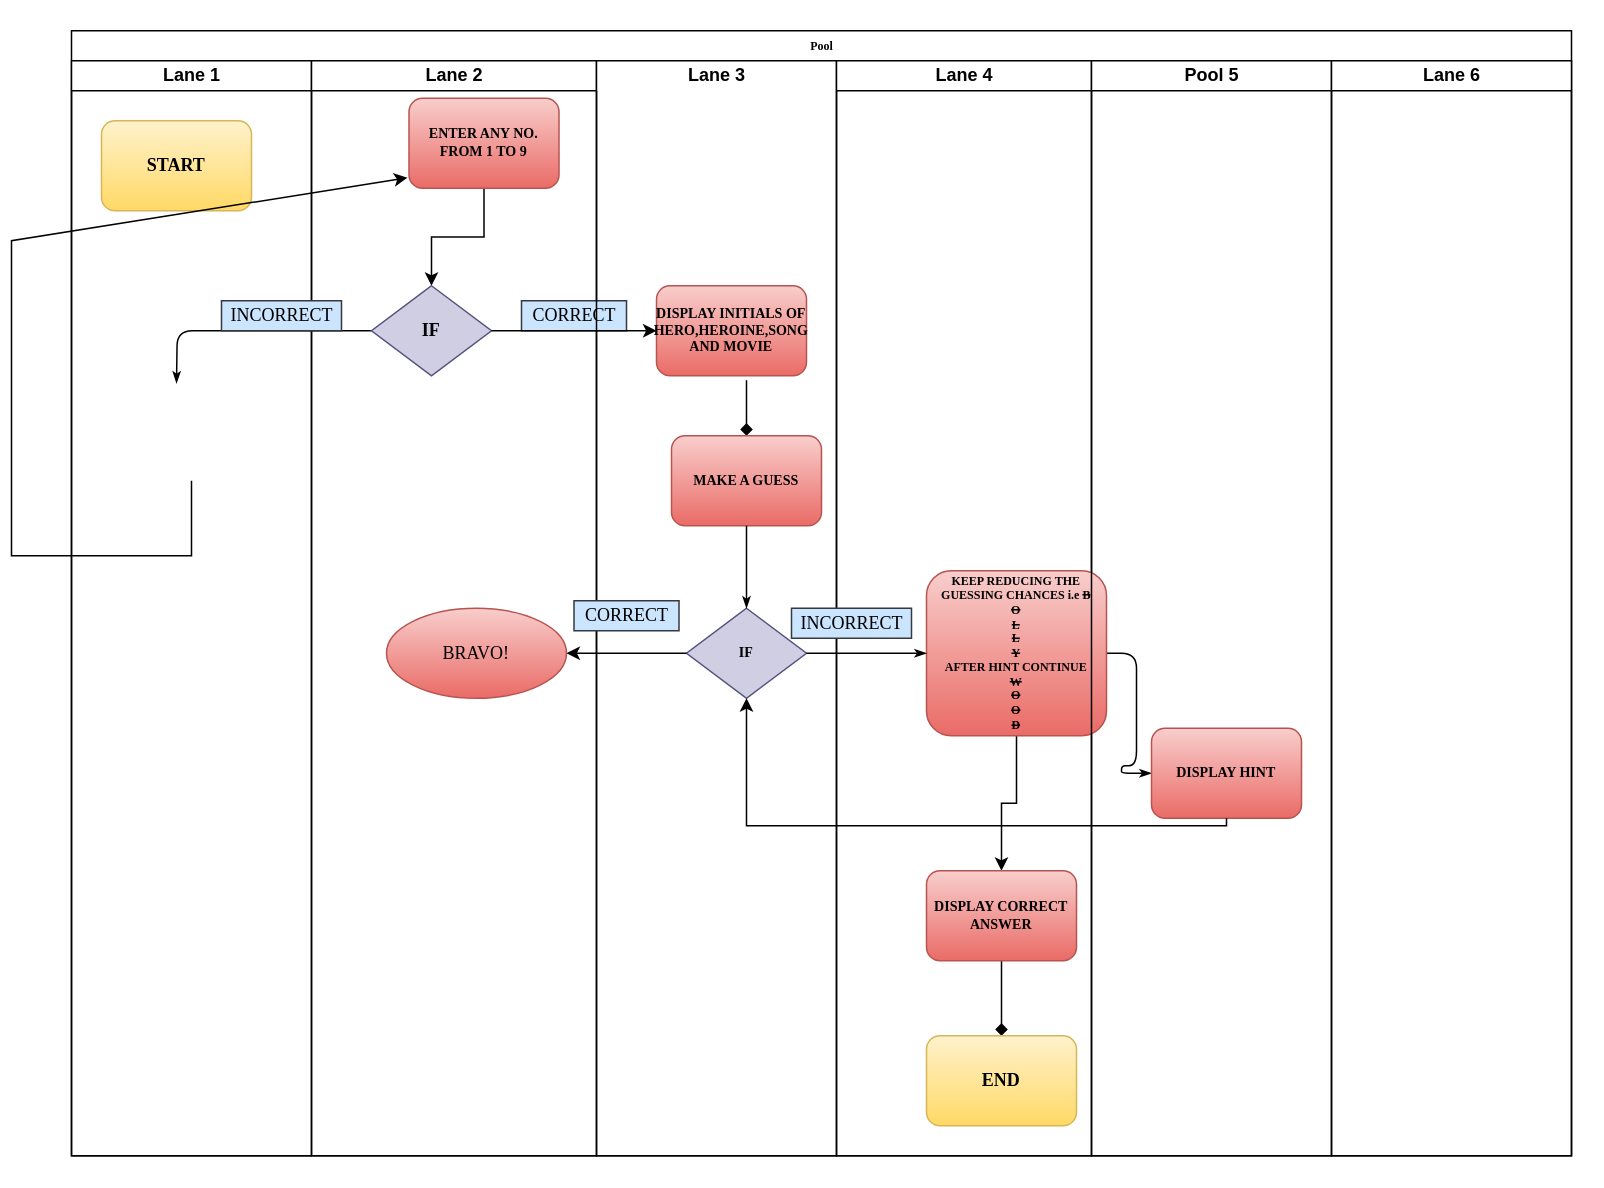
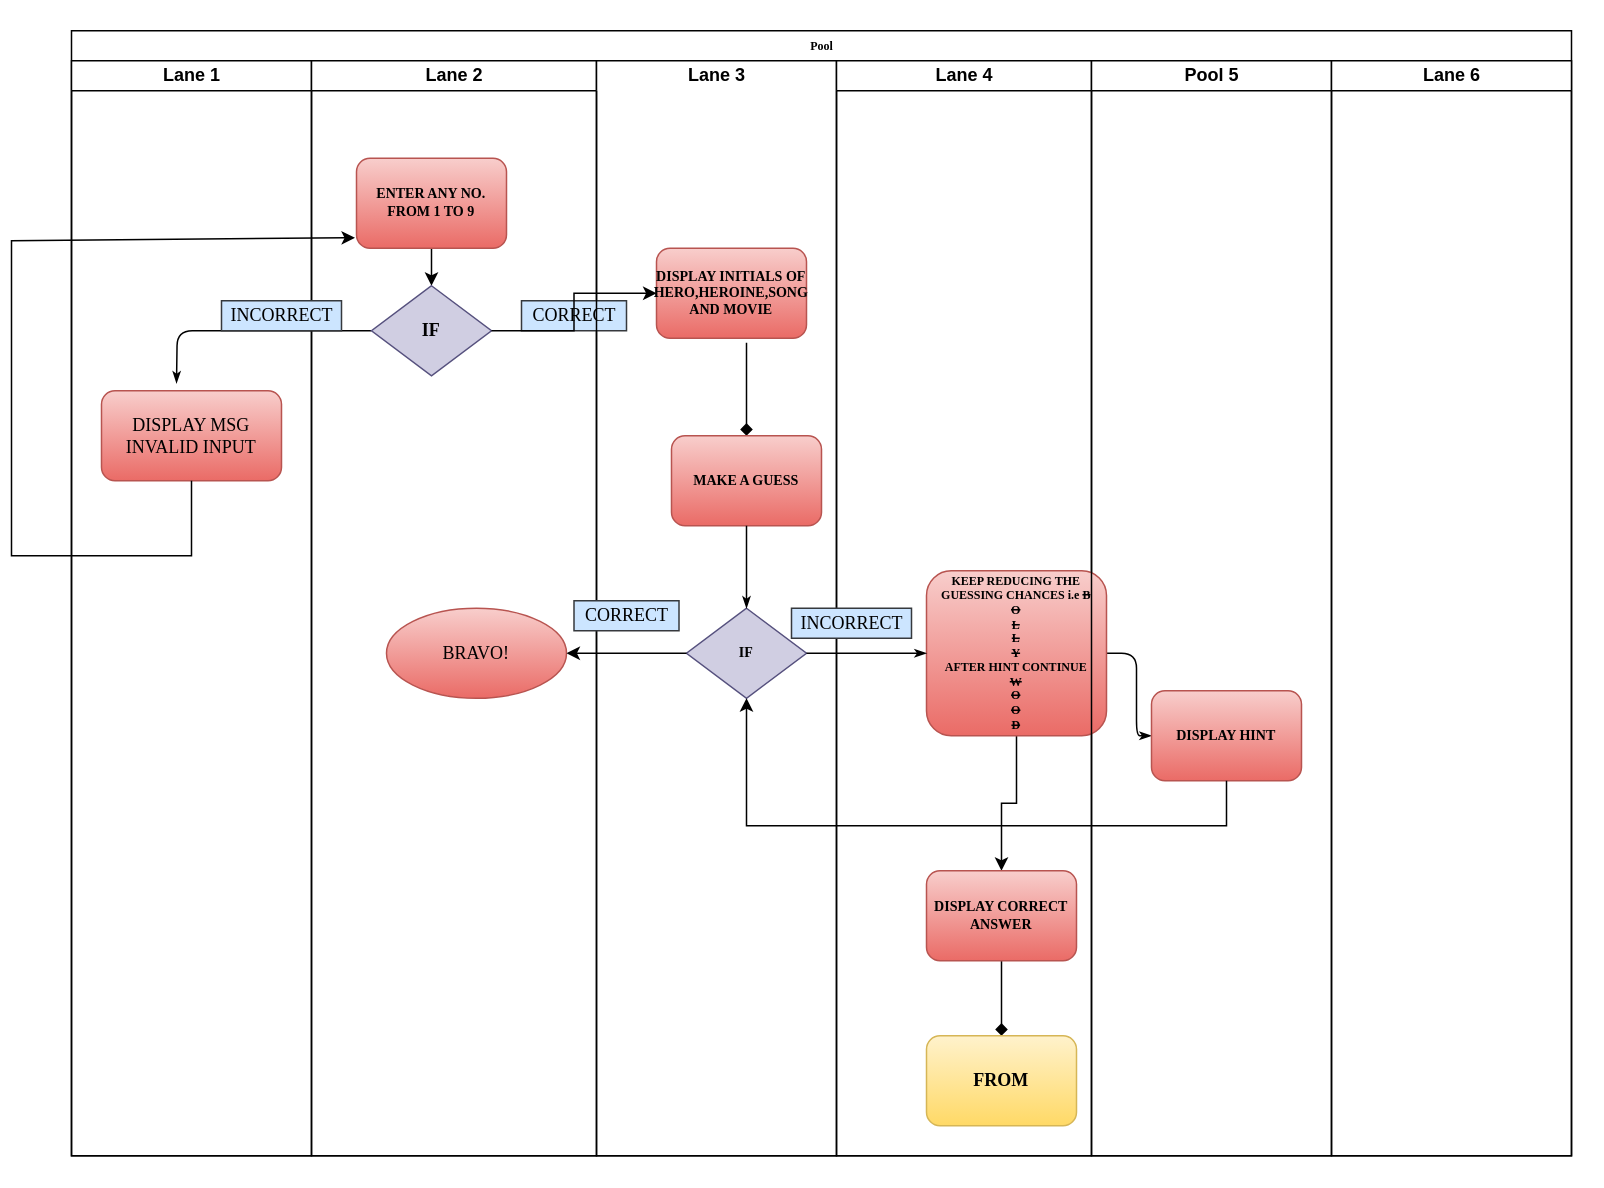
node "ENTER ANY NO. FROM 1 TO 9": moved (484, 143) -> (431, 203)
node "START": removed
node "DISPLAY INITIALS OF HERO,HEROINE,SONG AND MOVIE": moved (731, 331) -> (731, 293)
node "DISPLAY MSG INVALID INPUT": added
node "DISPLAY HINT": moved (1226, 773) -> (1226, 736)
node "END": label "END" -> "FROM"
